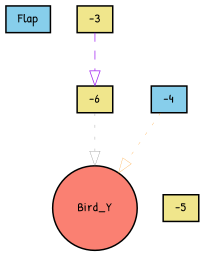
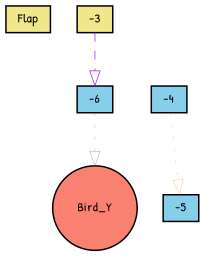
node "Flap": fillcolor skyblue -> khaki
node "-6": fillcolor khaki -> skyblue
edge "-4" -> "Bird_Y": now "-4" -> "-5"
node "-5": fillcolor khaki -> skyblue
